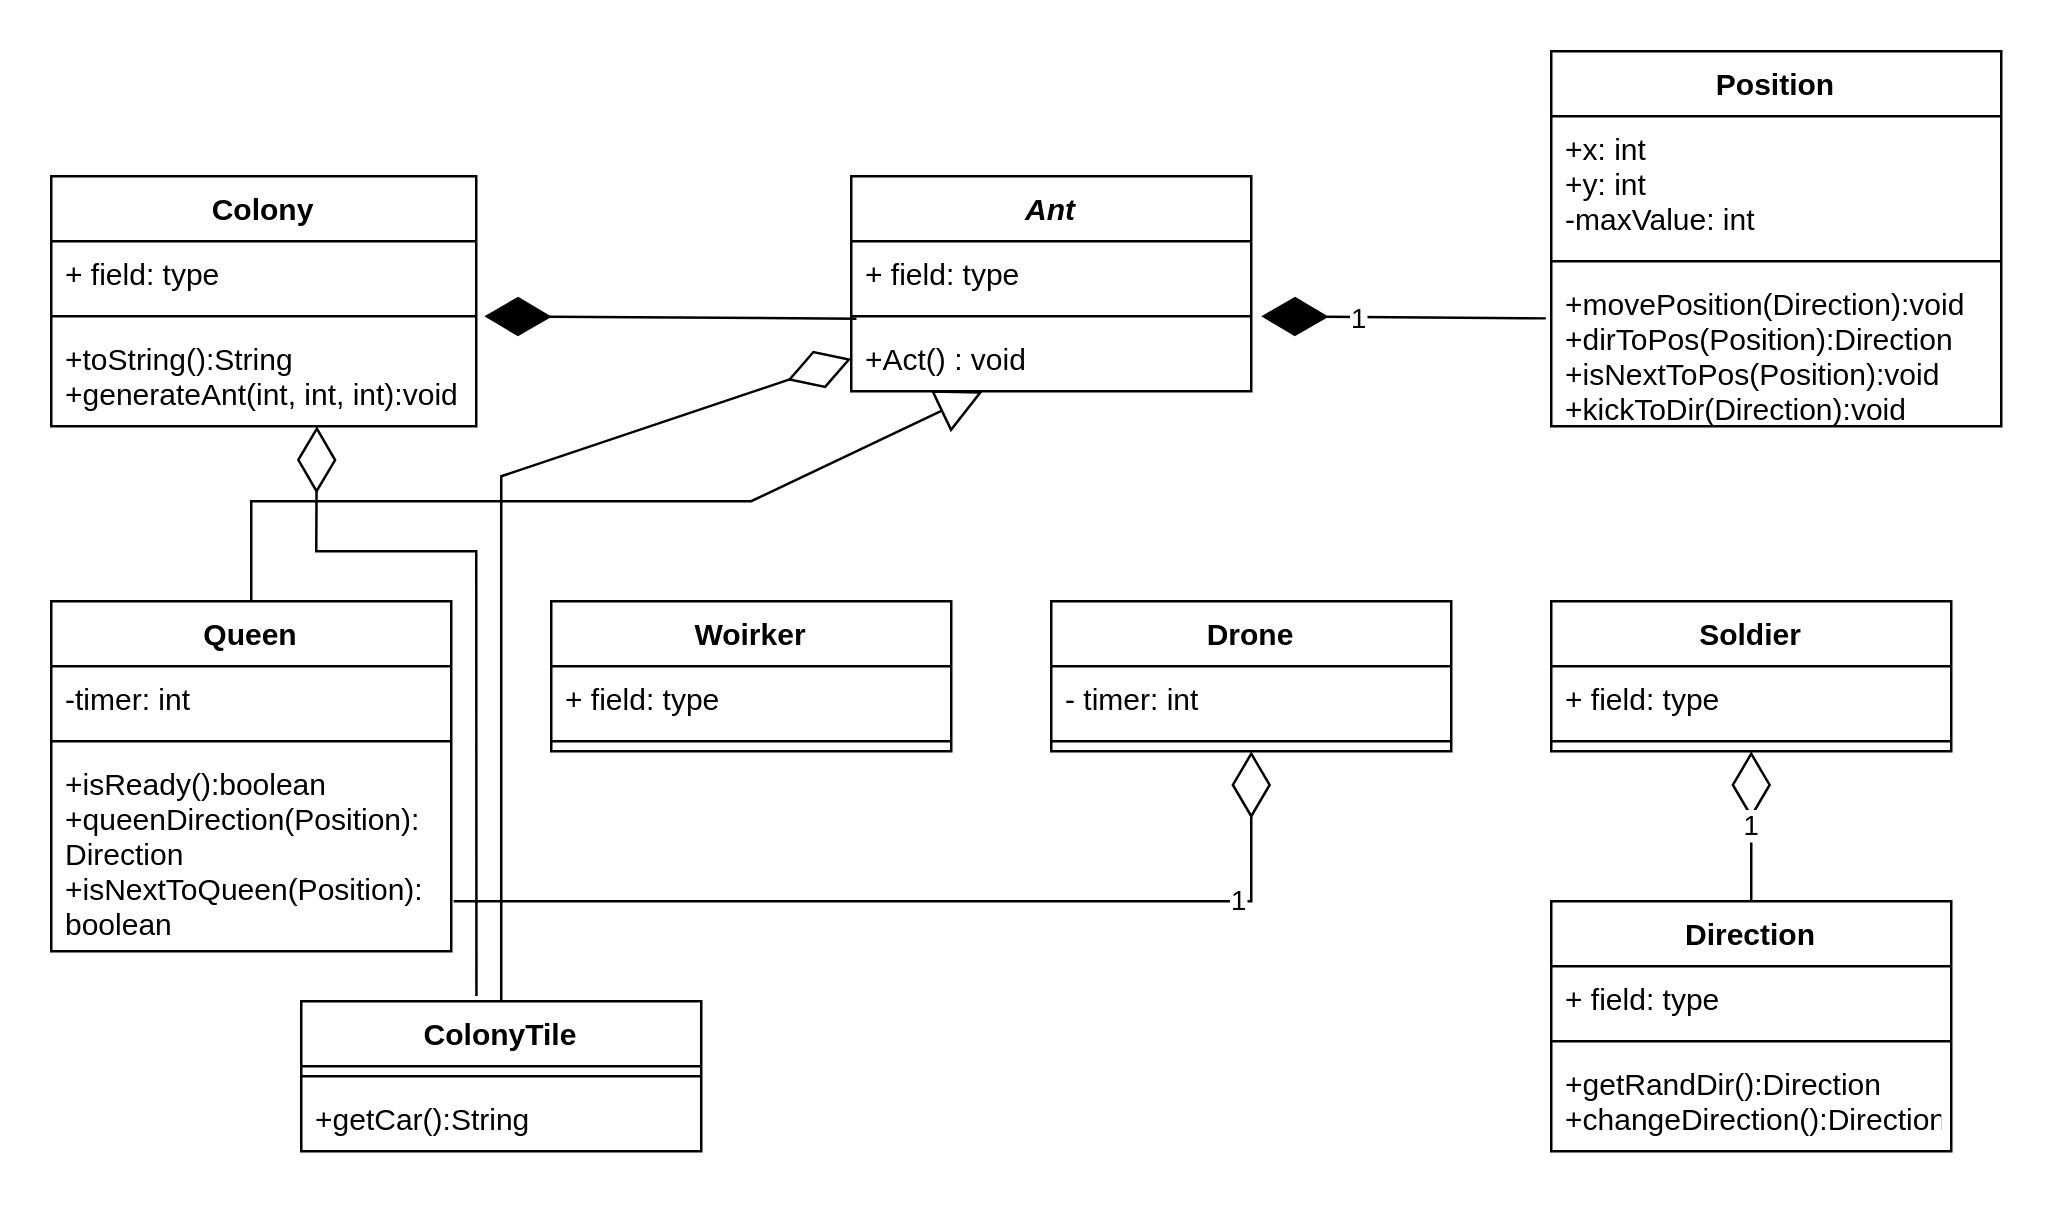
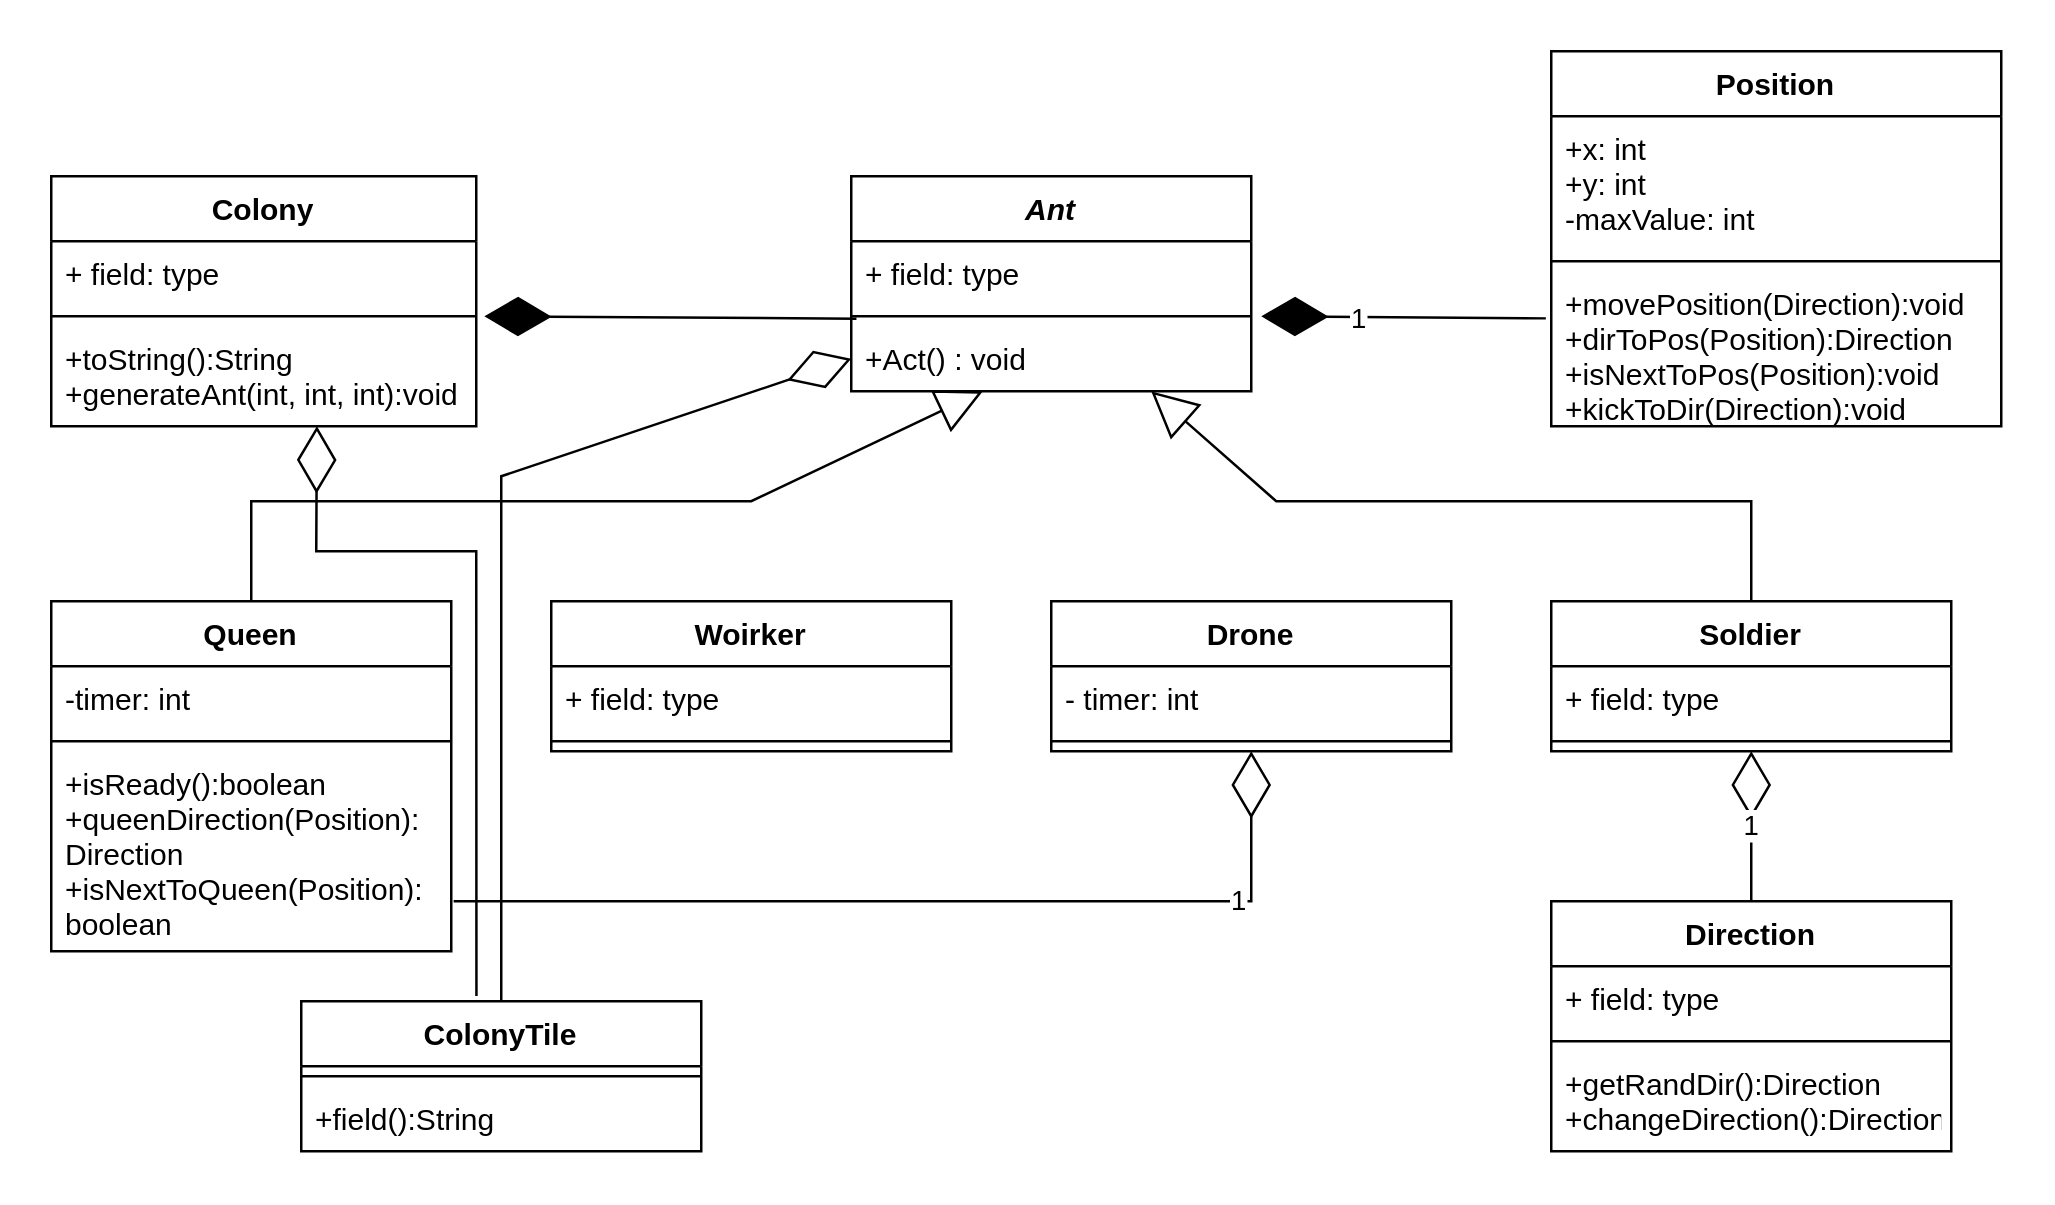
edge "Soldier" -> "Ant": added
node "+getCar():String": label "+getCar():String" -> "+field():String"
